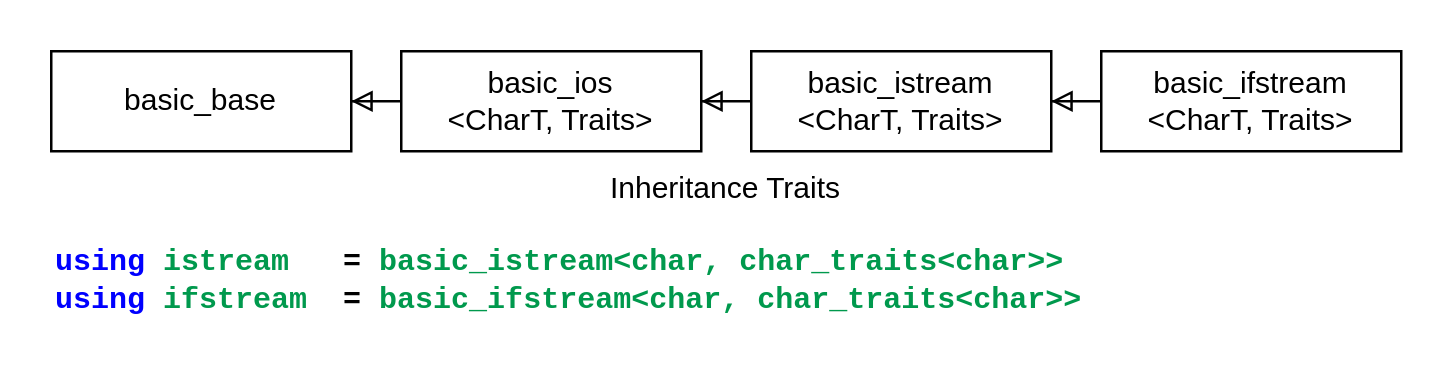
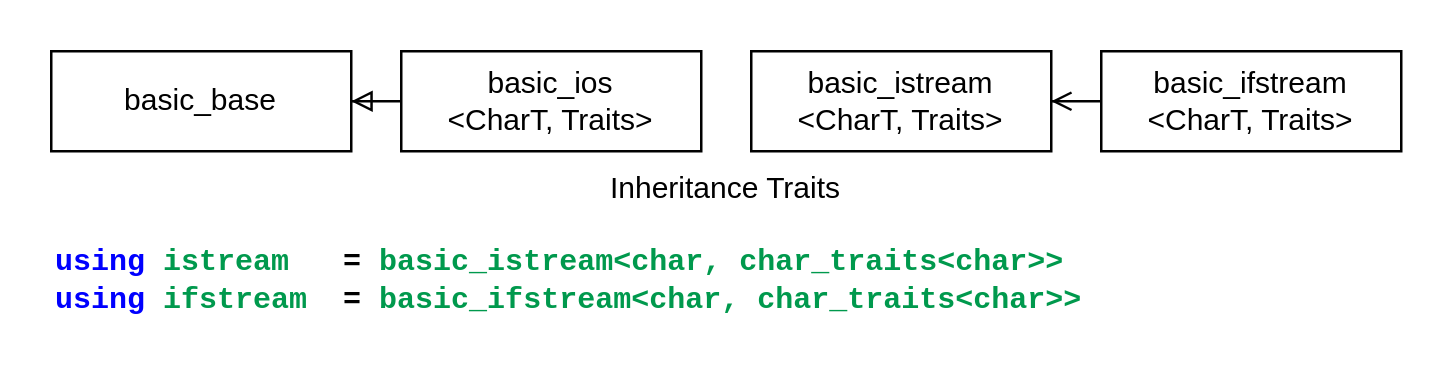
edge "basic_istream <CharT, Traits>" -> "basic_ios <CharT, Traits>": removed
edge "basic_ifstream <CharT, Traits>" -> "basic_istream <CharT, Traits>": arrowhead block -> open
